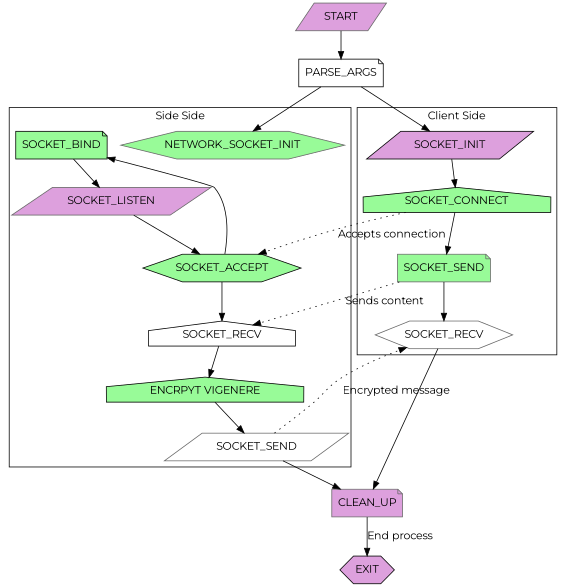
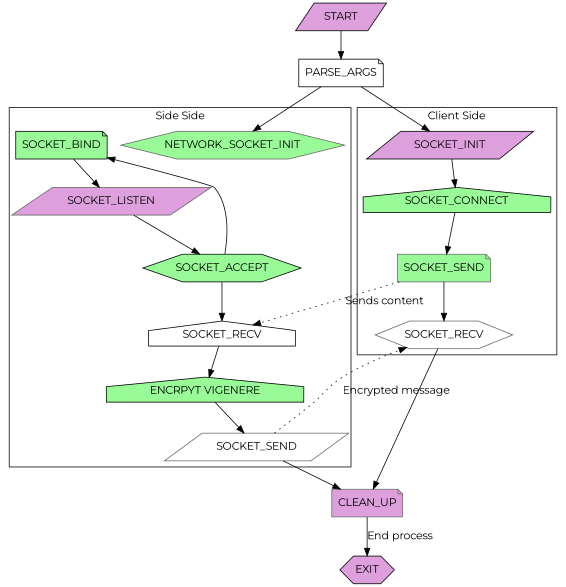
node "START": color gray40 -> black
edge "SOCKET_CONNECT" -> "SOCKET_ACCEPT": removed, label "Accepts connection"
